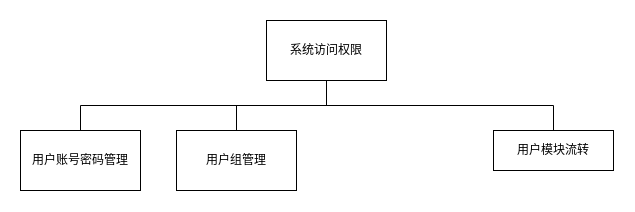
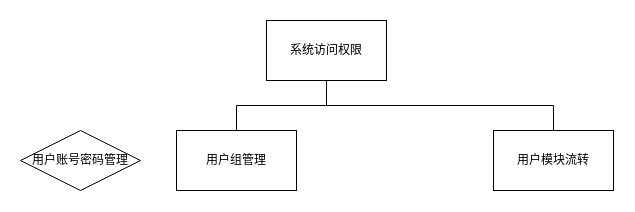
edge "系统访问权限" -- "用户账号密码管理": removed
node "用户模块流转": size 120x40 -> 120x60
node "用户账号密码管理": shape rectangle -> diamond
